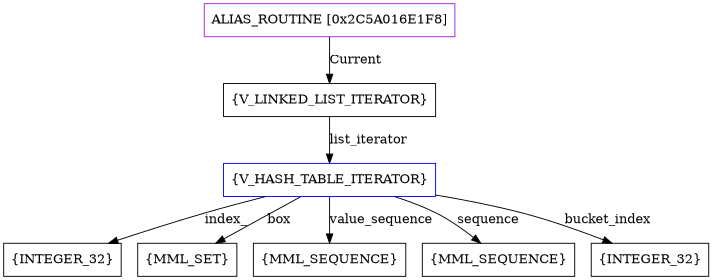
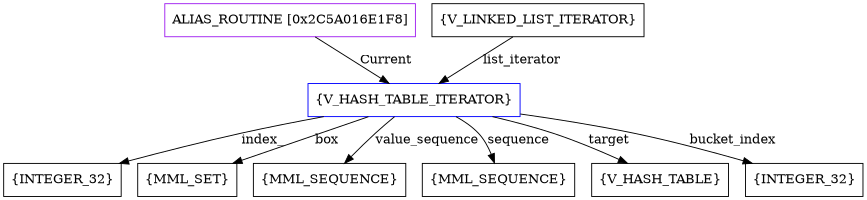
edge "ALIAS_ROUTINE [0x2C5A016E1F8]" -> "{V_LINKED_LIST_ITERATOR}": now "ALIAS_ROUTINE [0x2C5A016E1F8]" -> "{V_HASH_TABLE_ITERATOR}"
node "{V_HASH_TABLE}": added
